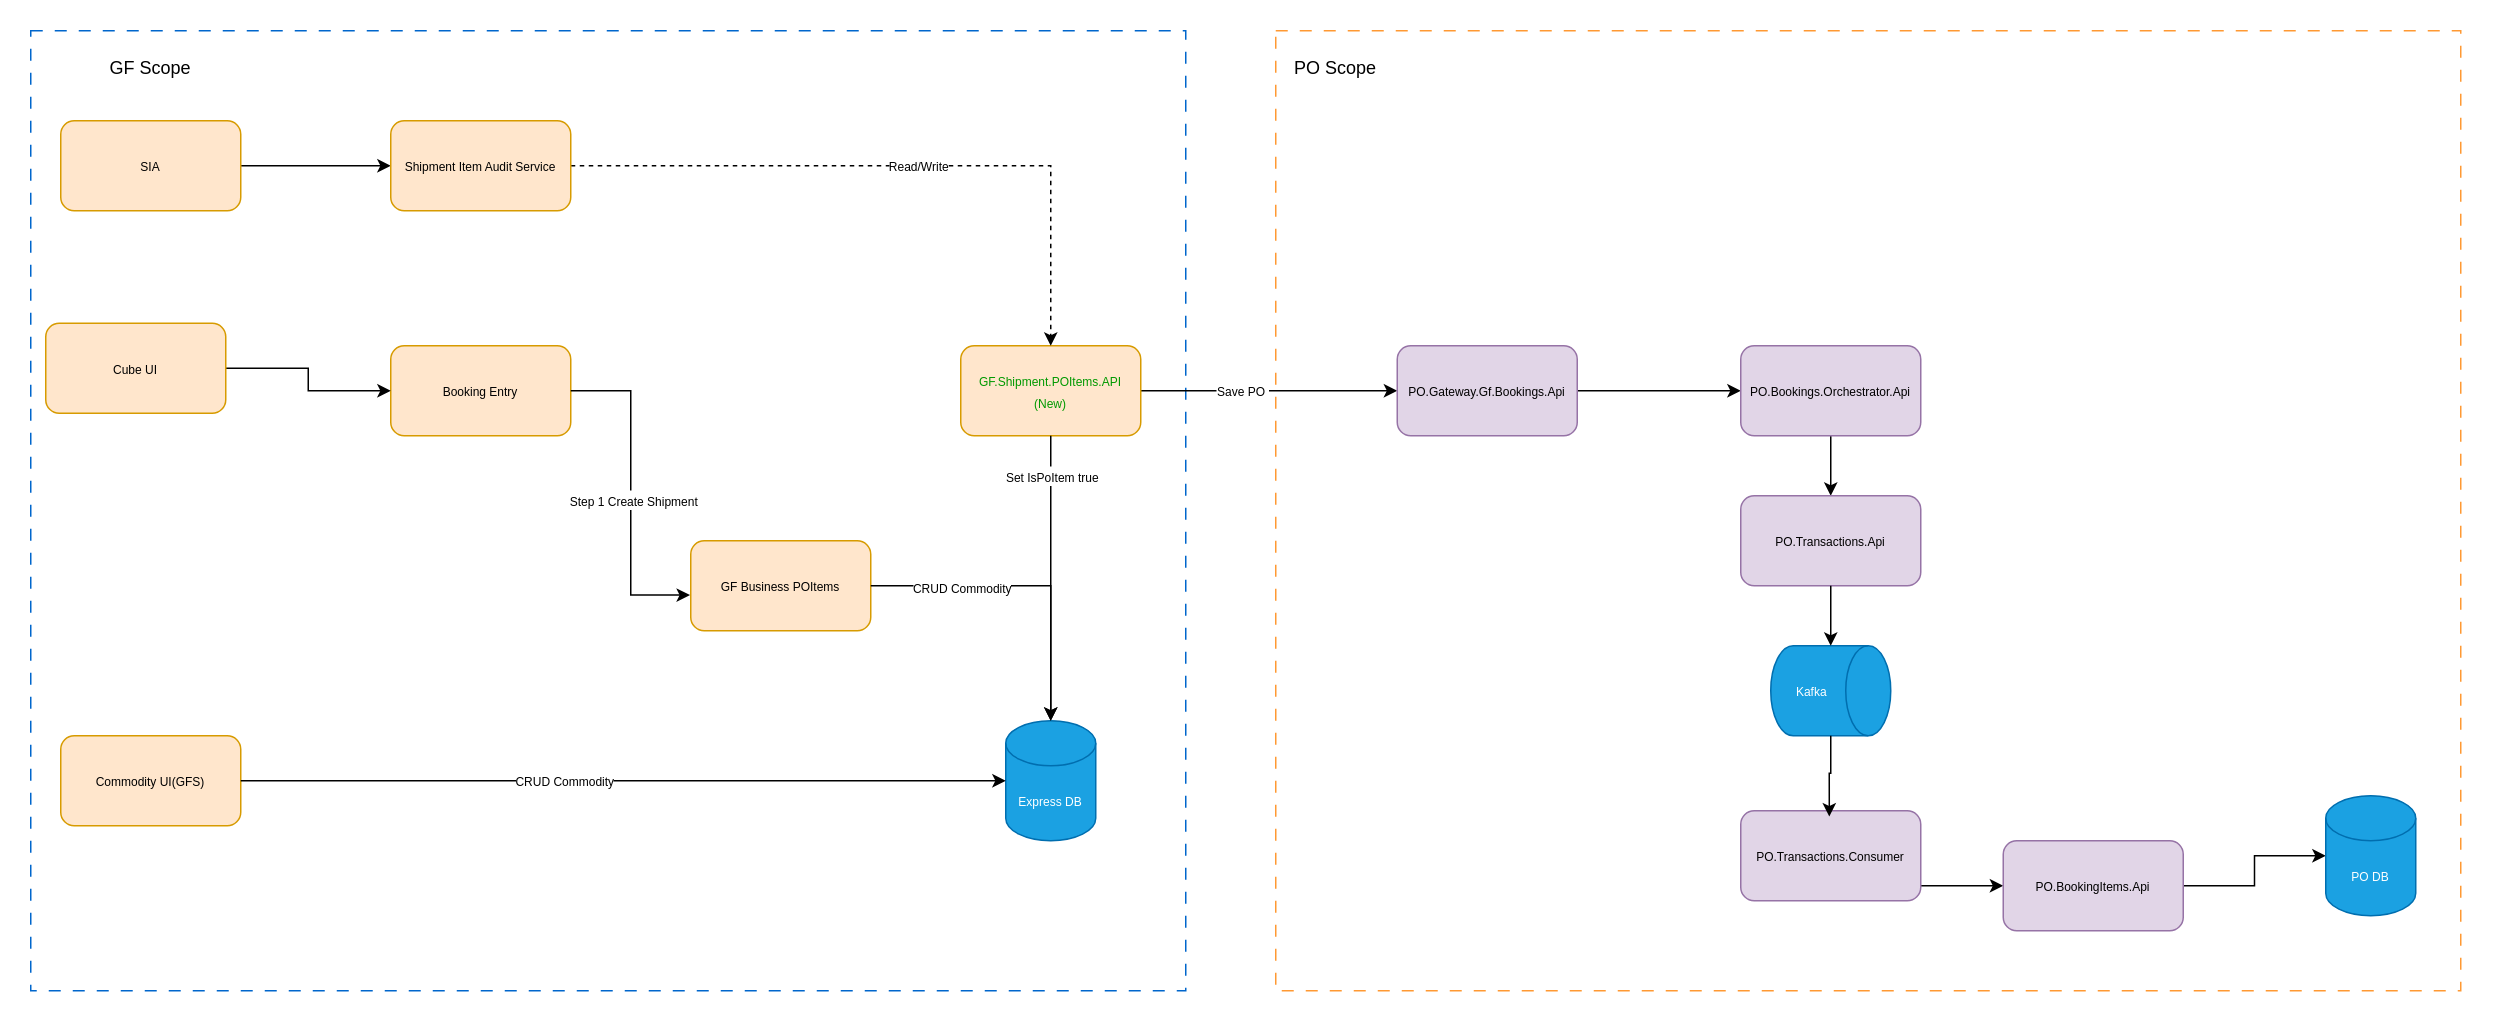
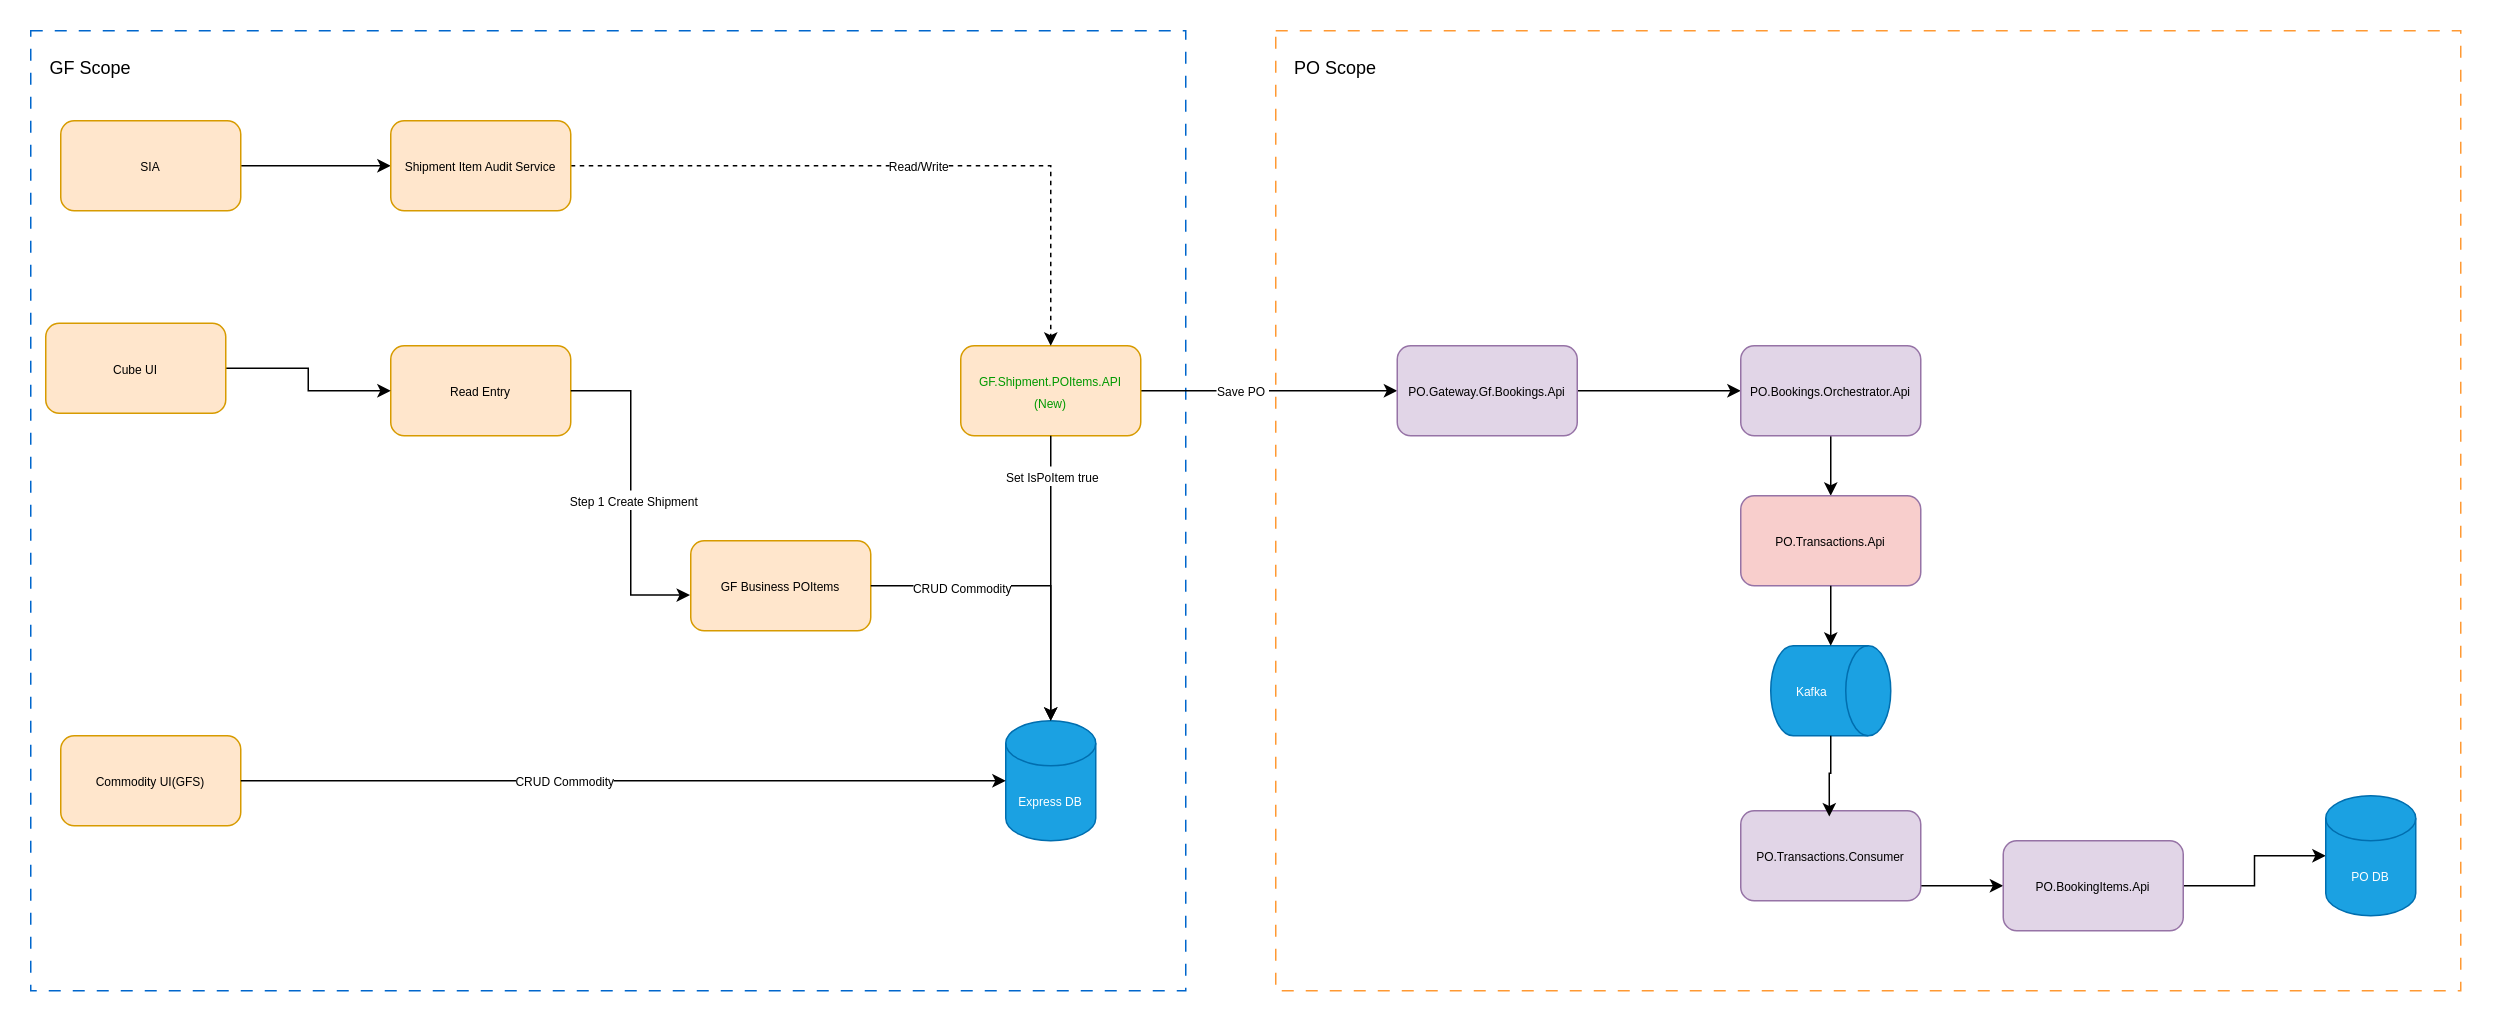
node "GF Scope": moved (151, 68) -> (91, 68)
node "Booking Entry": label "Booking Entry" -> "Read Entry"
node "PO.Transactions.Api": fillcolor #e1d5e7 -> #f8cecc
